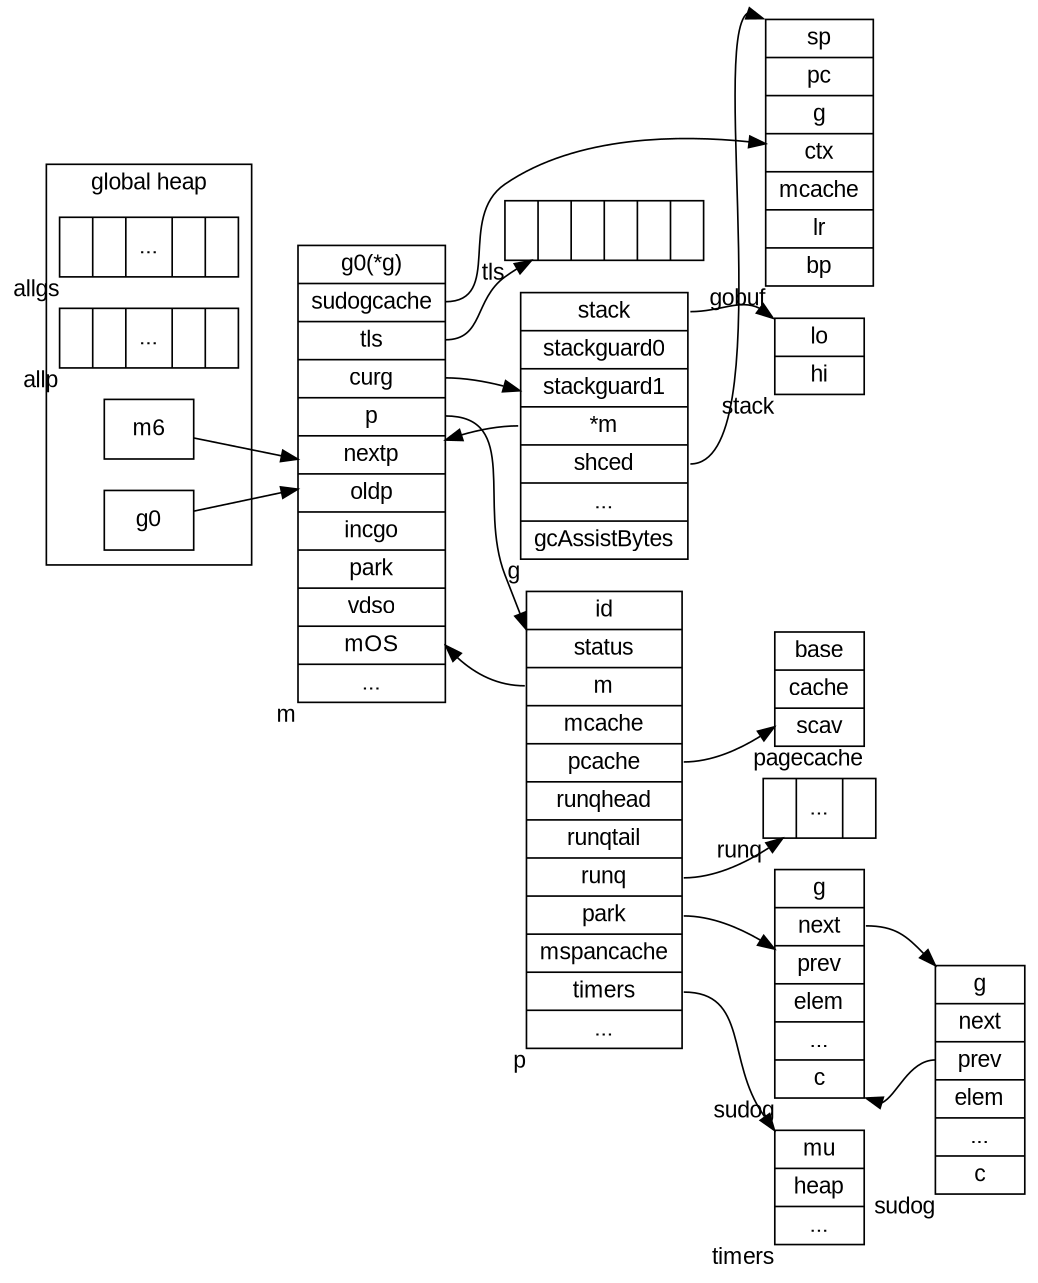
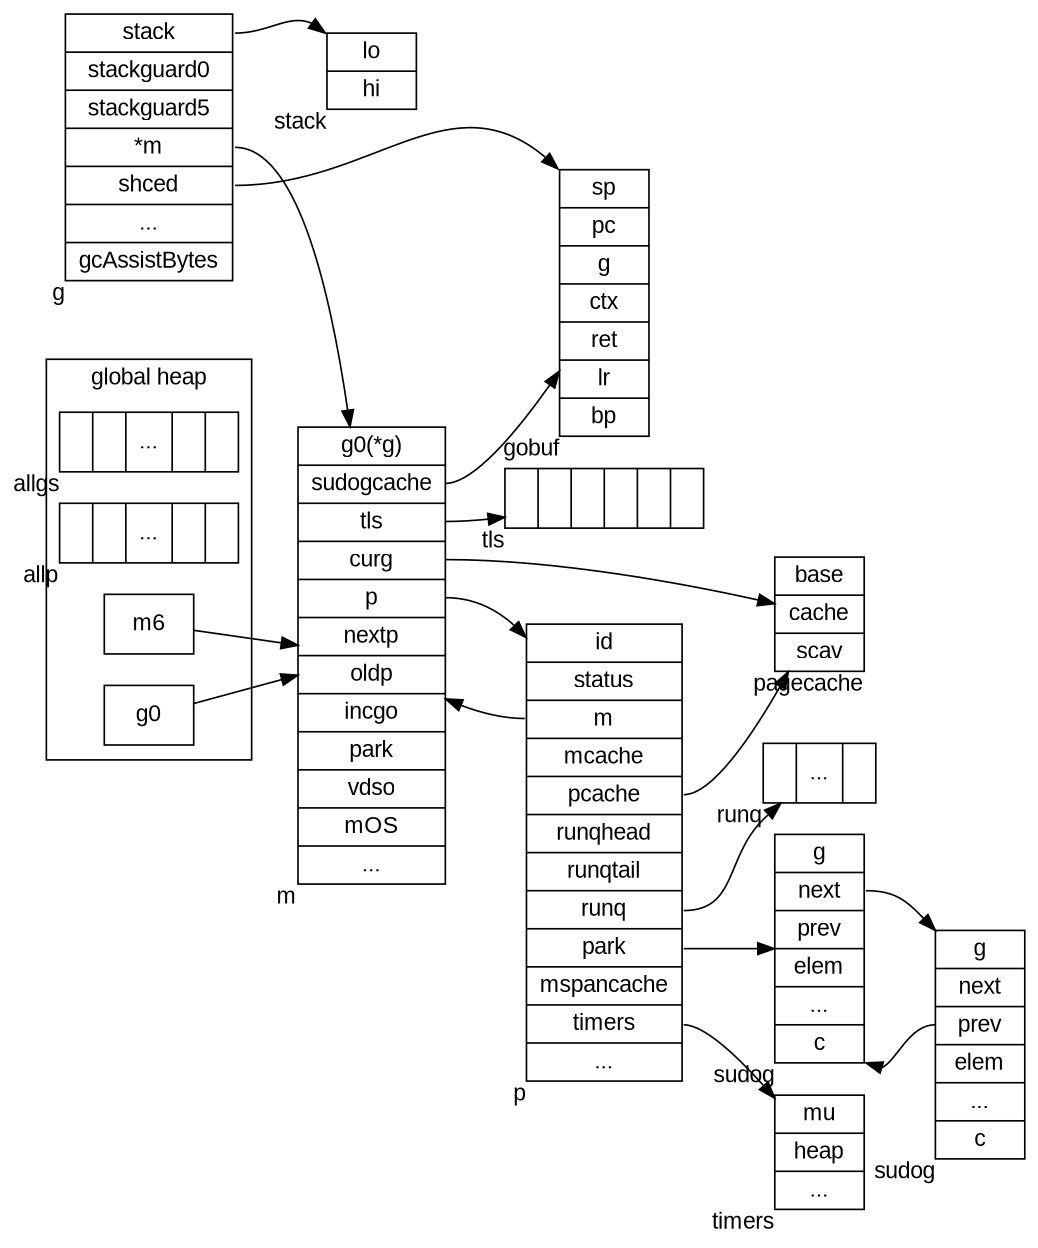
node "sp": text "mcache" -> "ret"
edge "g0(*g)" -> "stack": now "g0(*g)" -> "base"
node "stack": text "stackguard1" -> "stackguard5"
